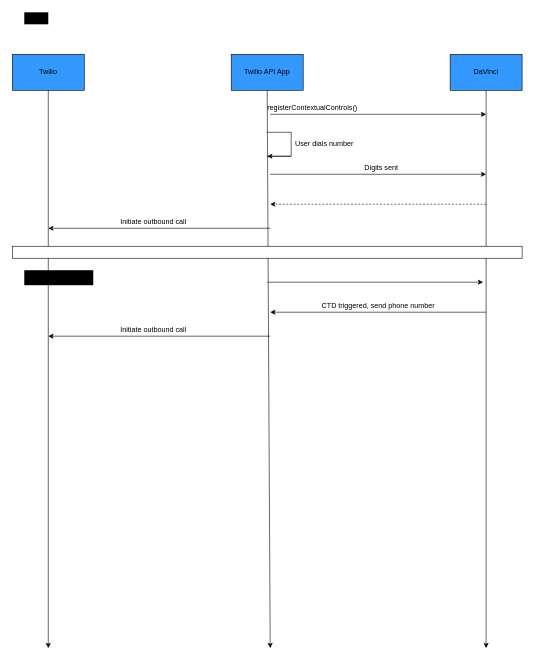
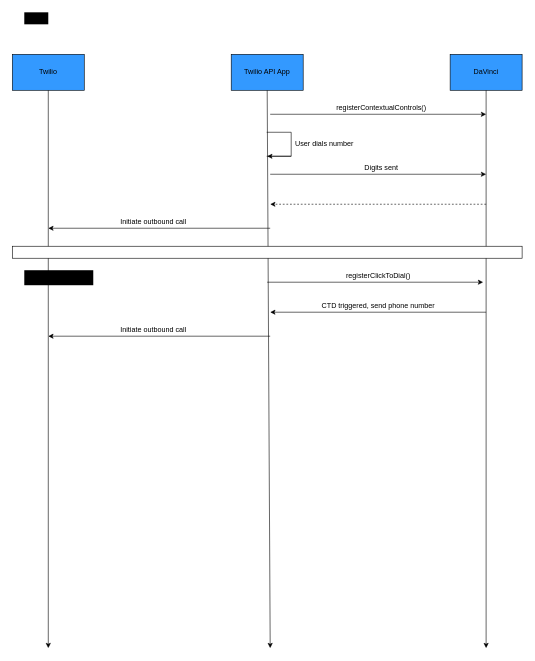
node "registerContextualControls()": moved (312, 108) -> (381, 108)
node "registerClickToDial()": added
